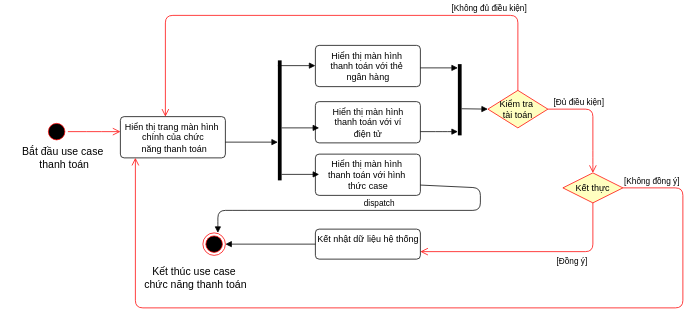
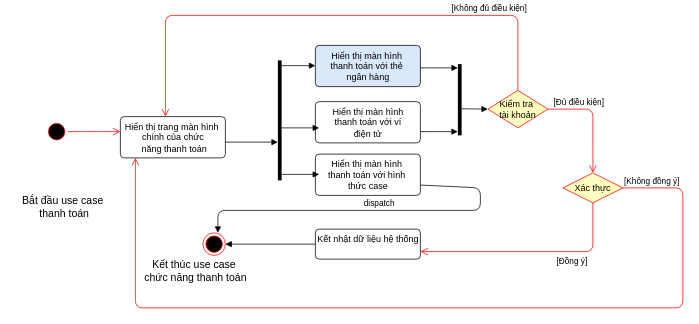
node "Hiển thị màn hình thanh toán với thẻ ngân hàng": fillcolor #ffffff -> #dae8fc
node "Kiểm tra tài toán": label "Kiểm tra tài toán" -> "Kiểm tra tài khoản"
node "Bắt đầu use case thanh toán": moved (64, 158) -> (64, 207)
node "Kết thực": label "Kết thực" -> "Xác thực"
node "Kết thúc use case chức năng thanh toán": moved (195, 278) -> (195, 270)
